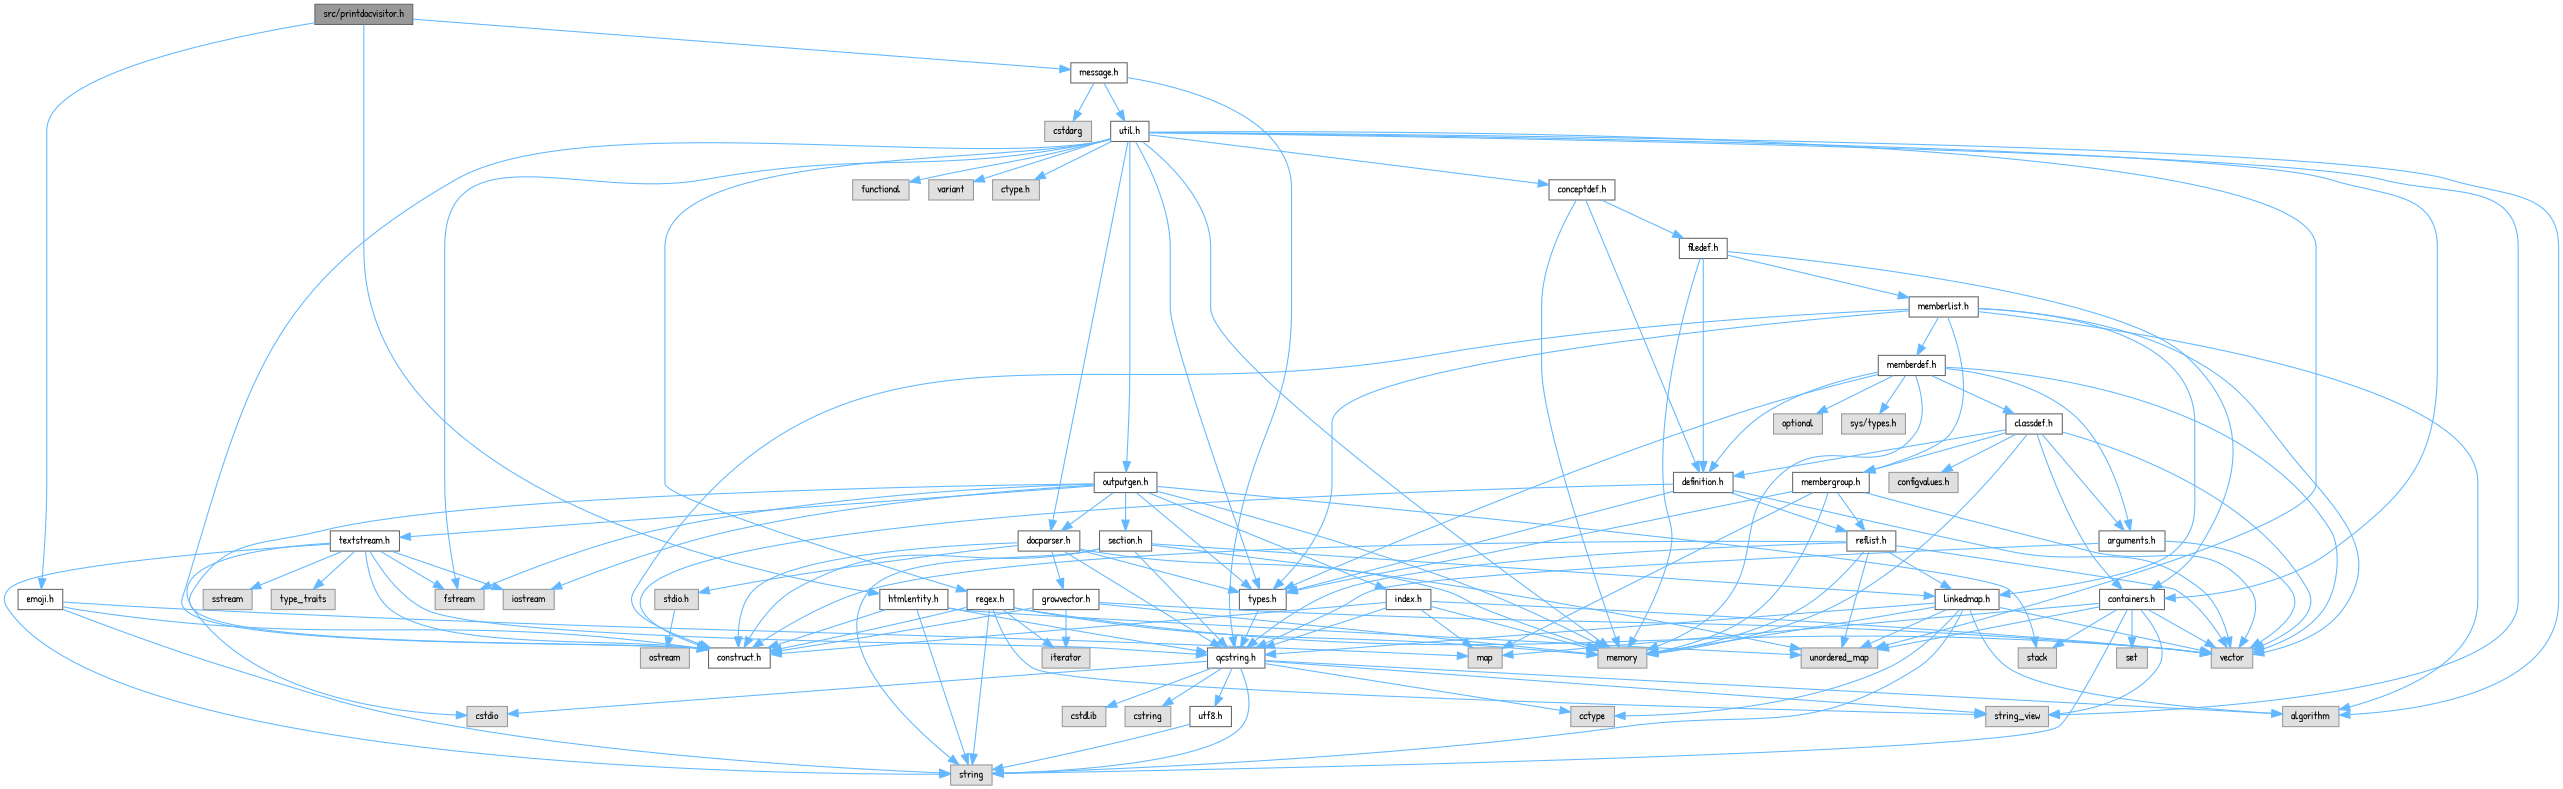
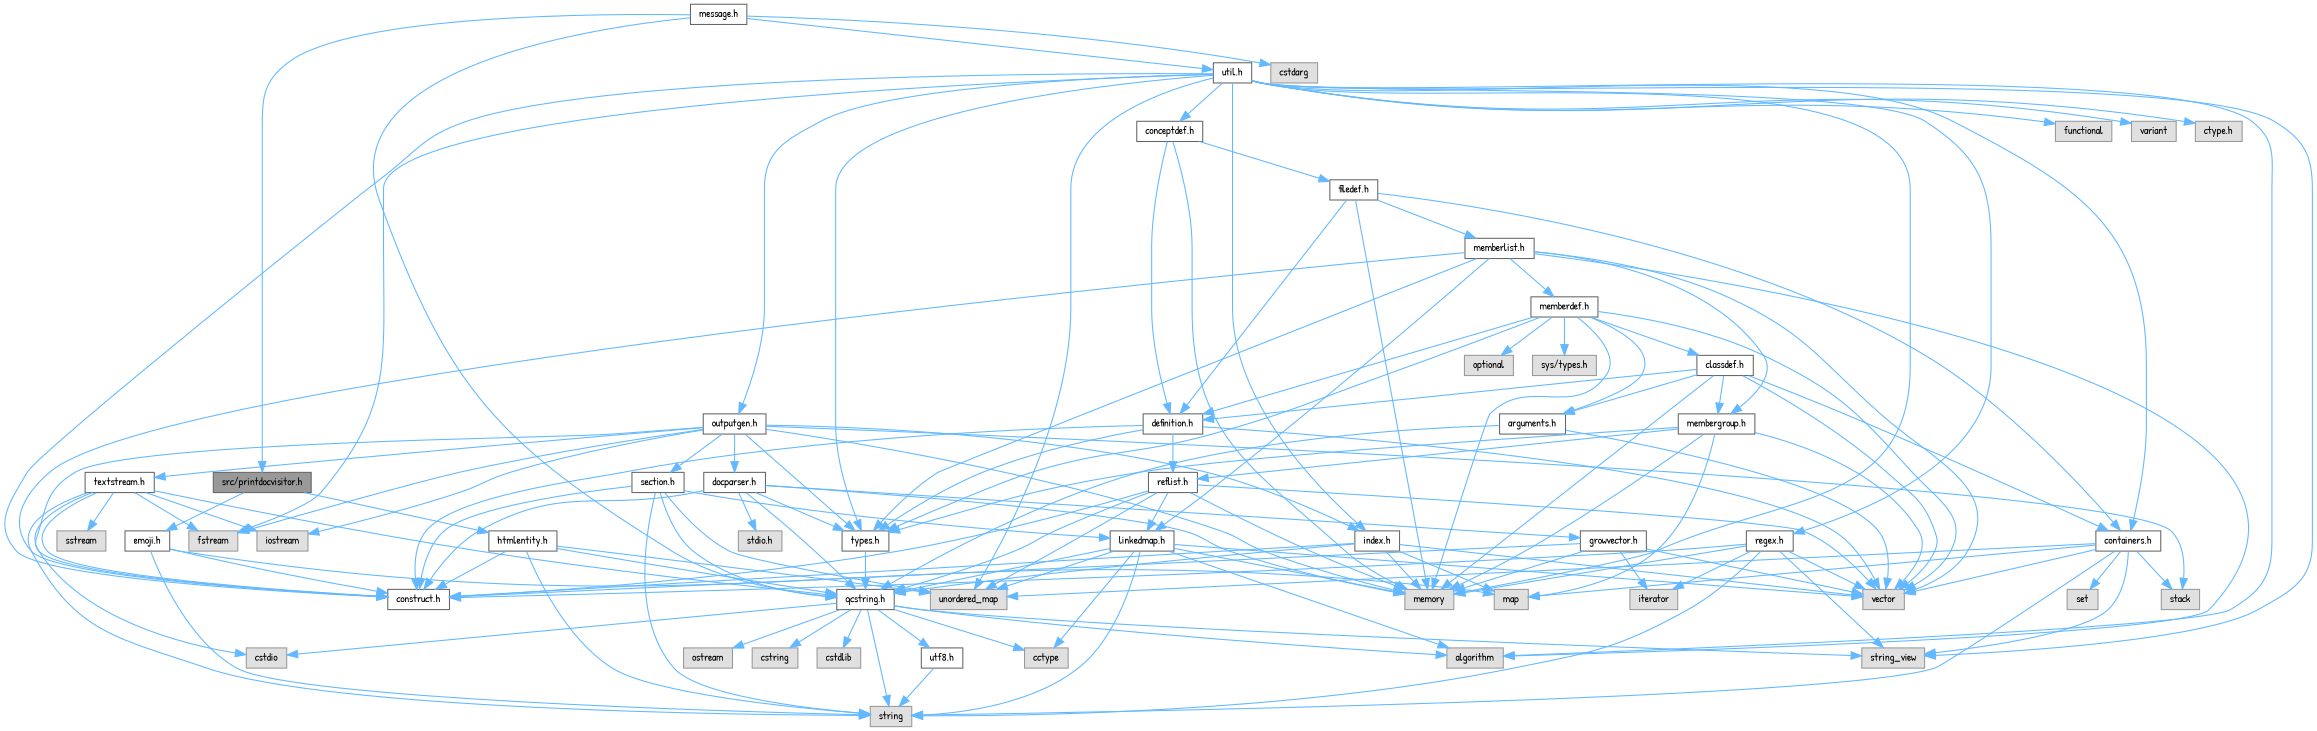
edge "src/printdocvisitor.h" -> "message.h": reversed
edge "util.h" -> "docparser.h": now "util.h" -> "index.h"
node "configvalues.h": removed
node "type_traits": removed
edge "stdio.h" -> "ostream": now "qcstring.h" -> "ostream"
